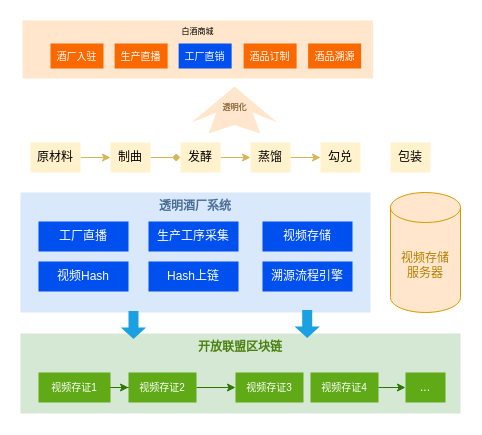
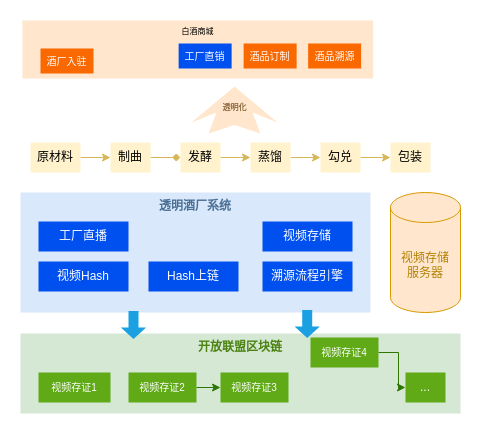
node "酒厂入驻": moved (77, 56) -> (67, 61)
node "生产直播": removed
edge "勾兑" -> "包装": added
node "生产工序采集": removed
edge "视频存证1" -> "视频存证2": removed
node "视频存证3": moved (270, 388) -> (255, 388)
node "视频存证4": moved (345, 388) -> (345, 353)
